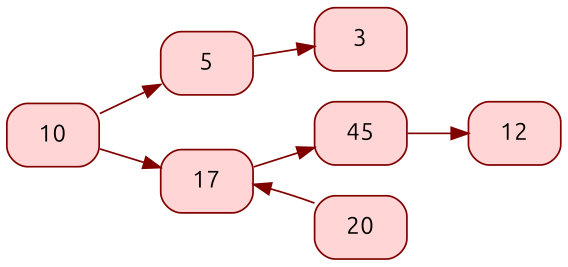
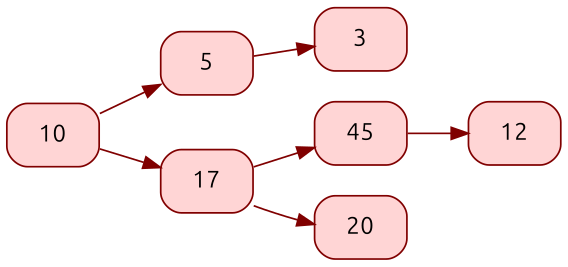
edge "20" -> "17": reversed
